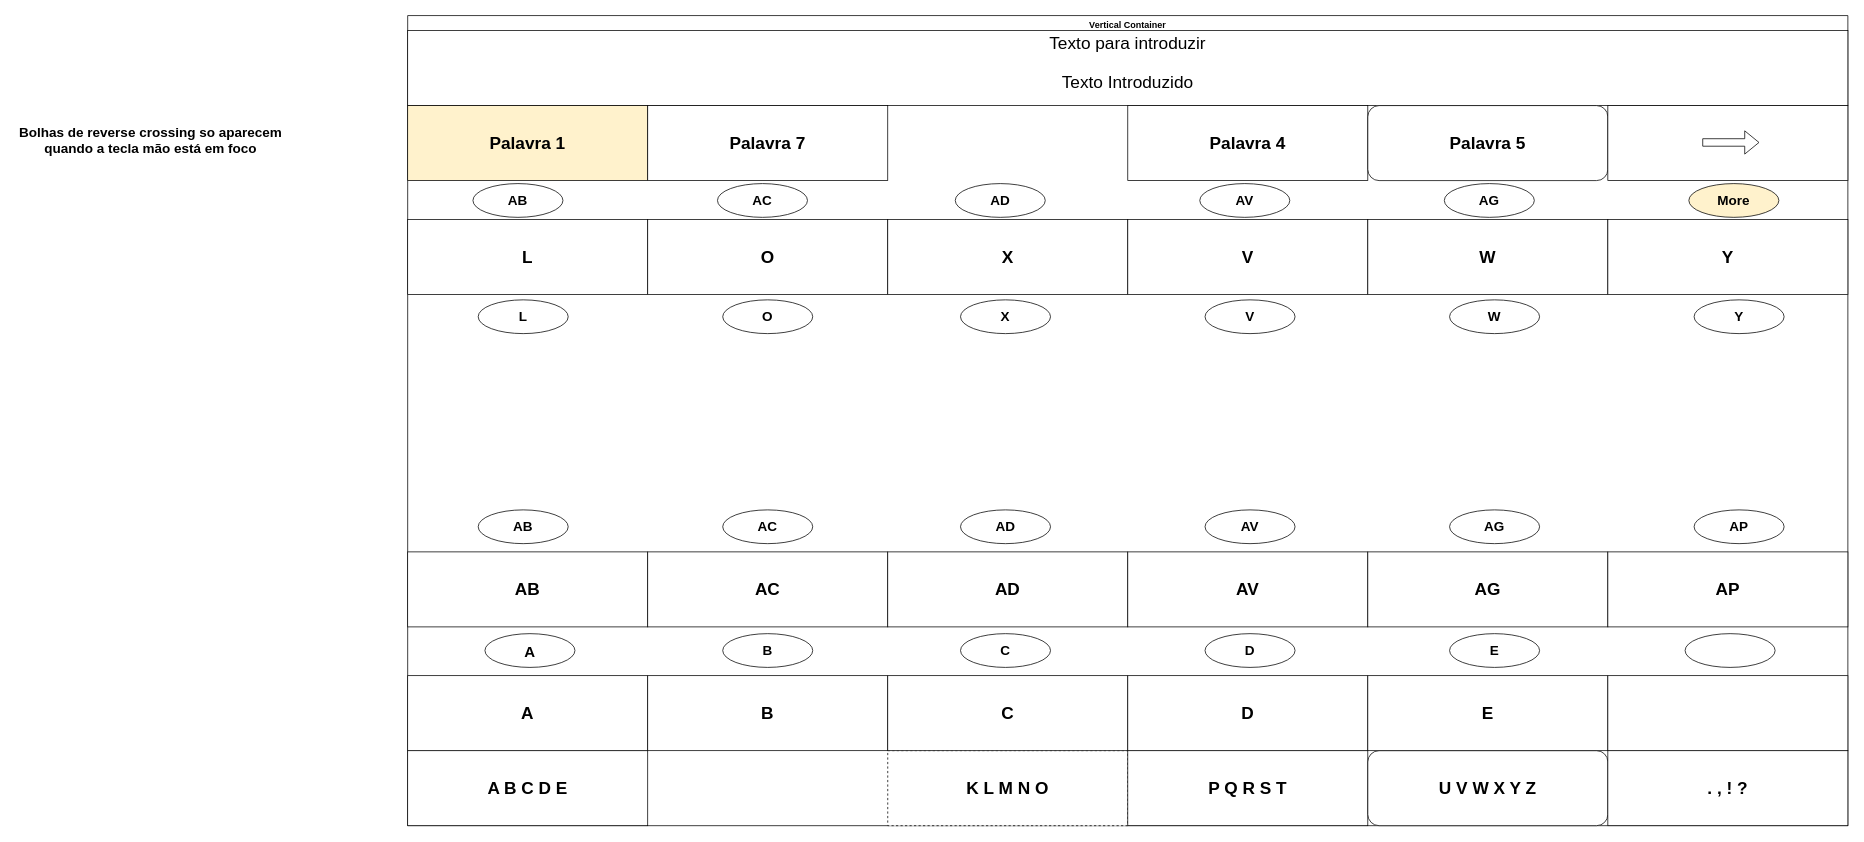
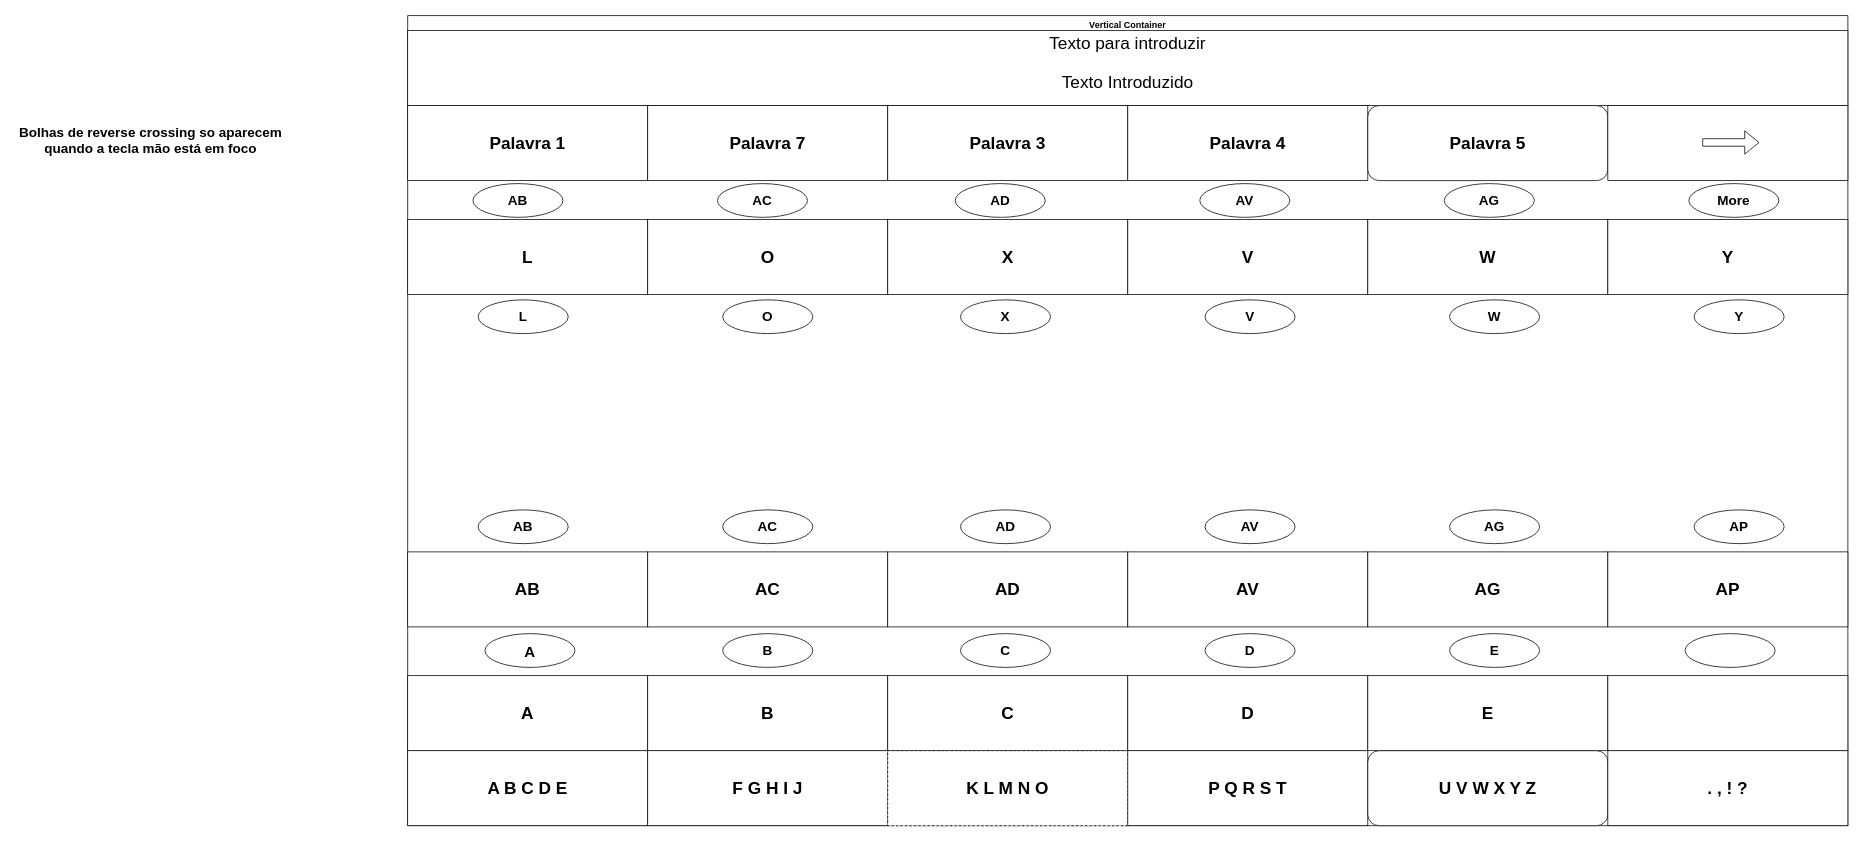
node "Palavra 1": fillcolor #fff2cc -> #ffffff
node "Palavra 3": added
node "More": fillcolor #fff2cc -> #ffffff
node "F G H I J": added
